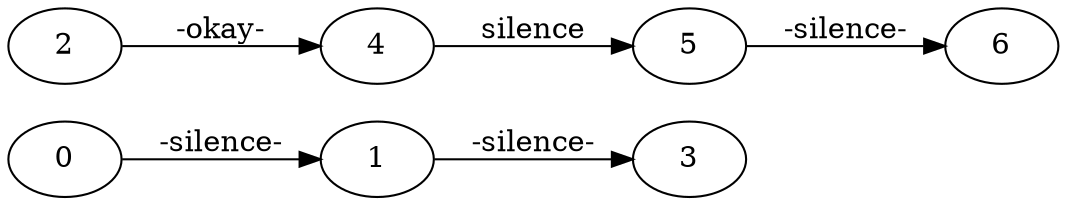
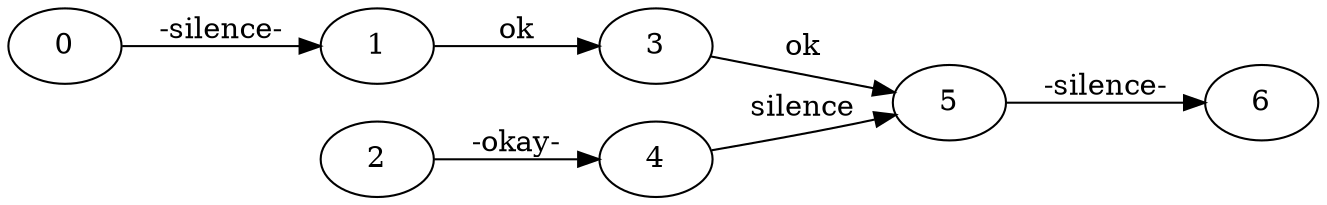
edge "3" -> "5": added, label "ok"
edge "1" -> "3": label "-silence-" -> "ok"
